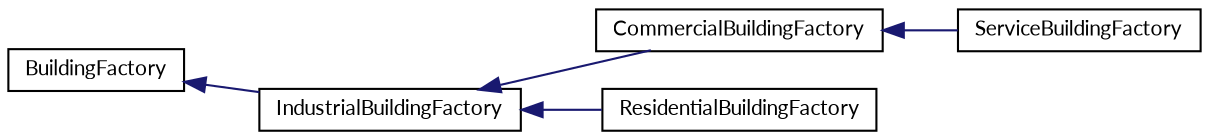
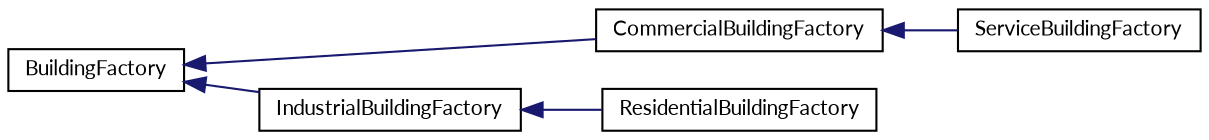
edge "CommercialBuildingFactory" -> "IndustrialBuildingFactory": now "CommercialBuildingFactory" -> "BuildingFactory"
